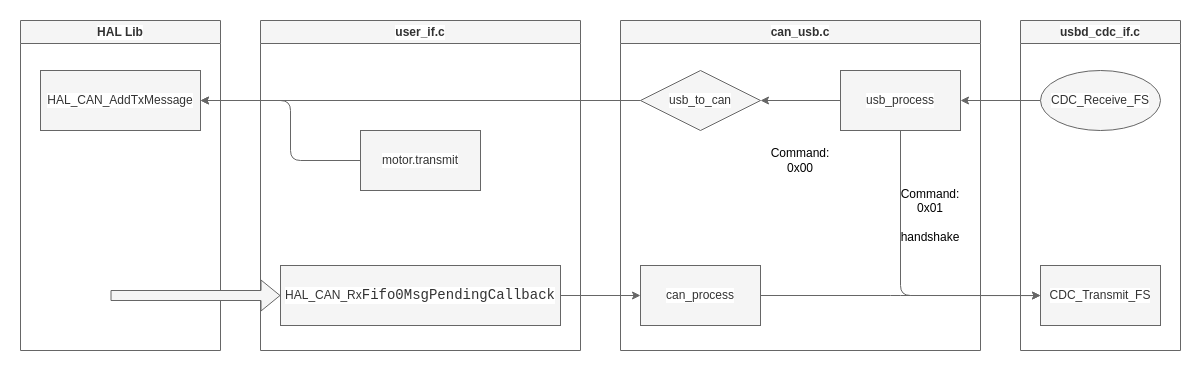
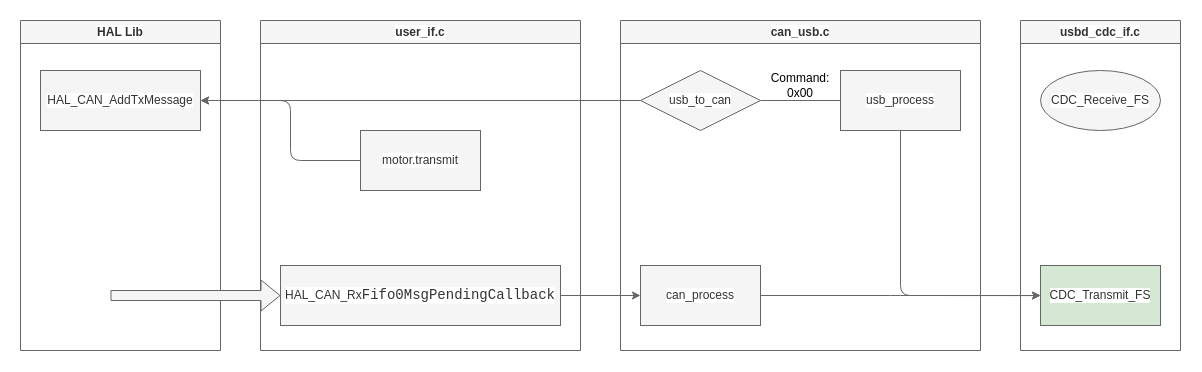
edge "usb_process" -> "usb_to_can": arrowhead classic -> none
edge "CDC_Receive_FS" -> "usb_process": removed
node "Command: 0x00": moved (801, 161) -> (801, 86)
node "Command: 0x01 handshake": removed
node "CDC_Transmit_FS": fillcolor #f5f5f5 -> #d5e8d4
